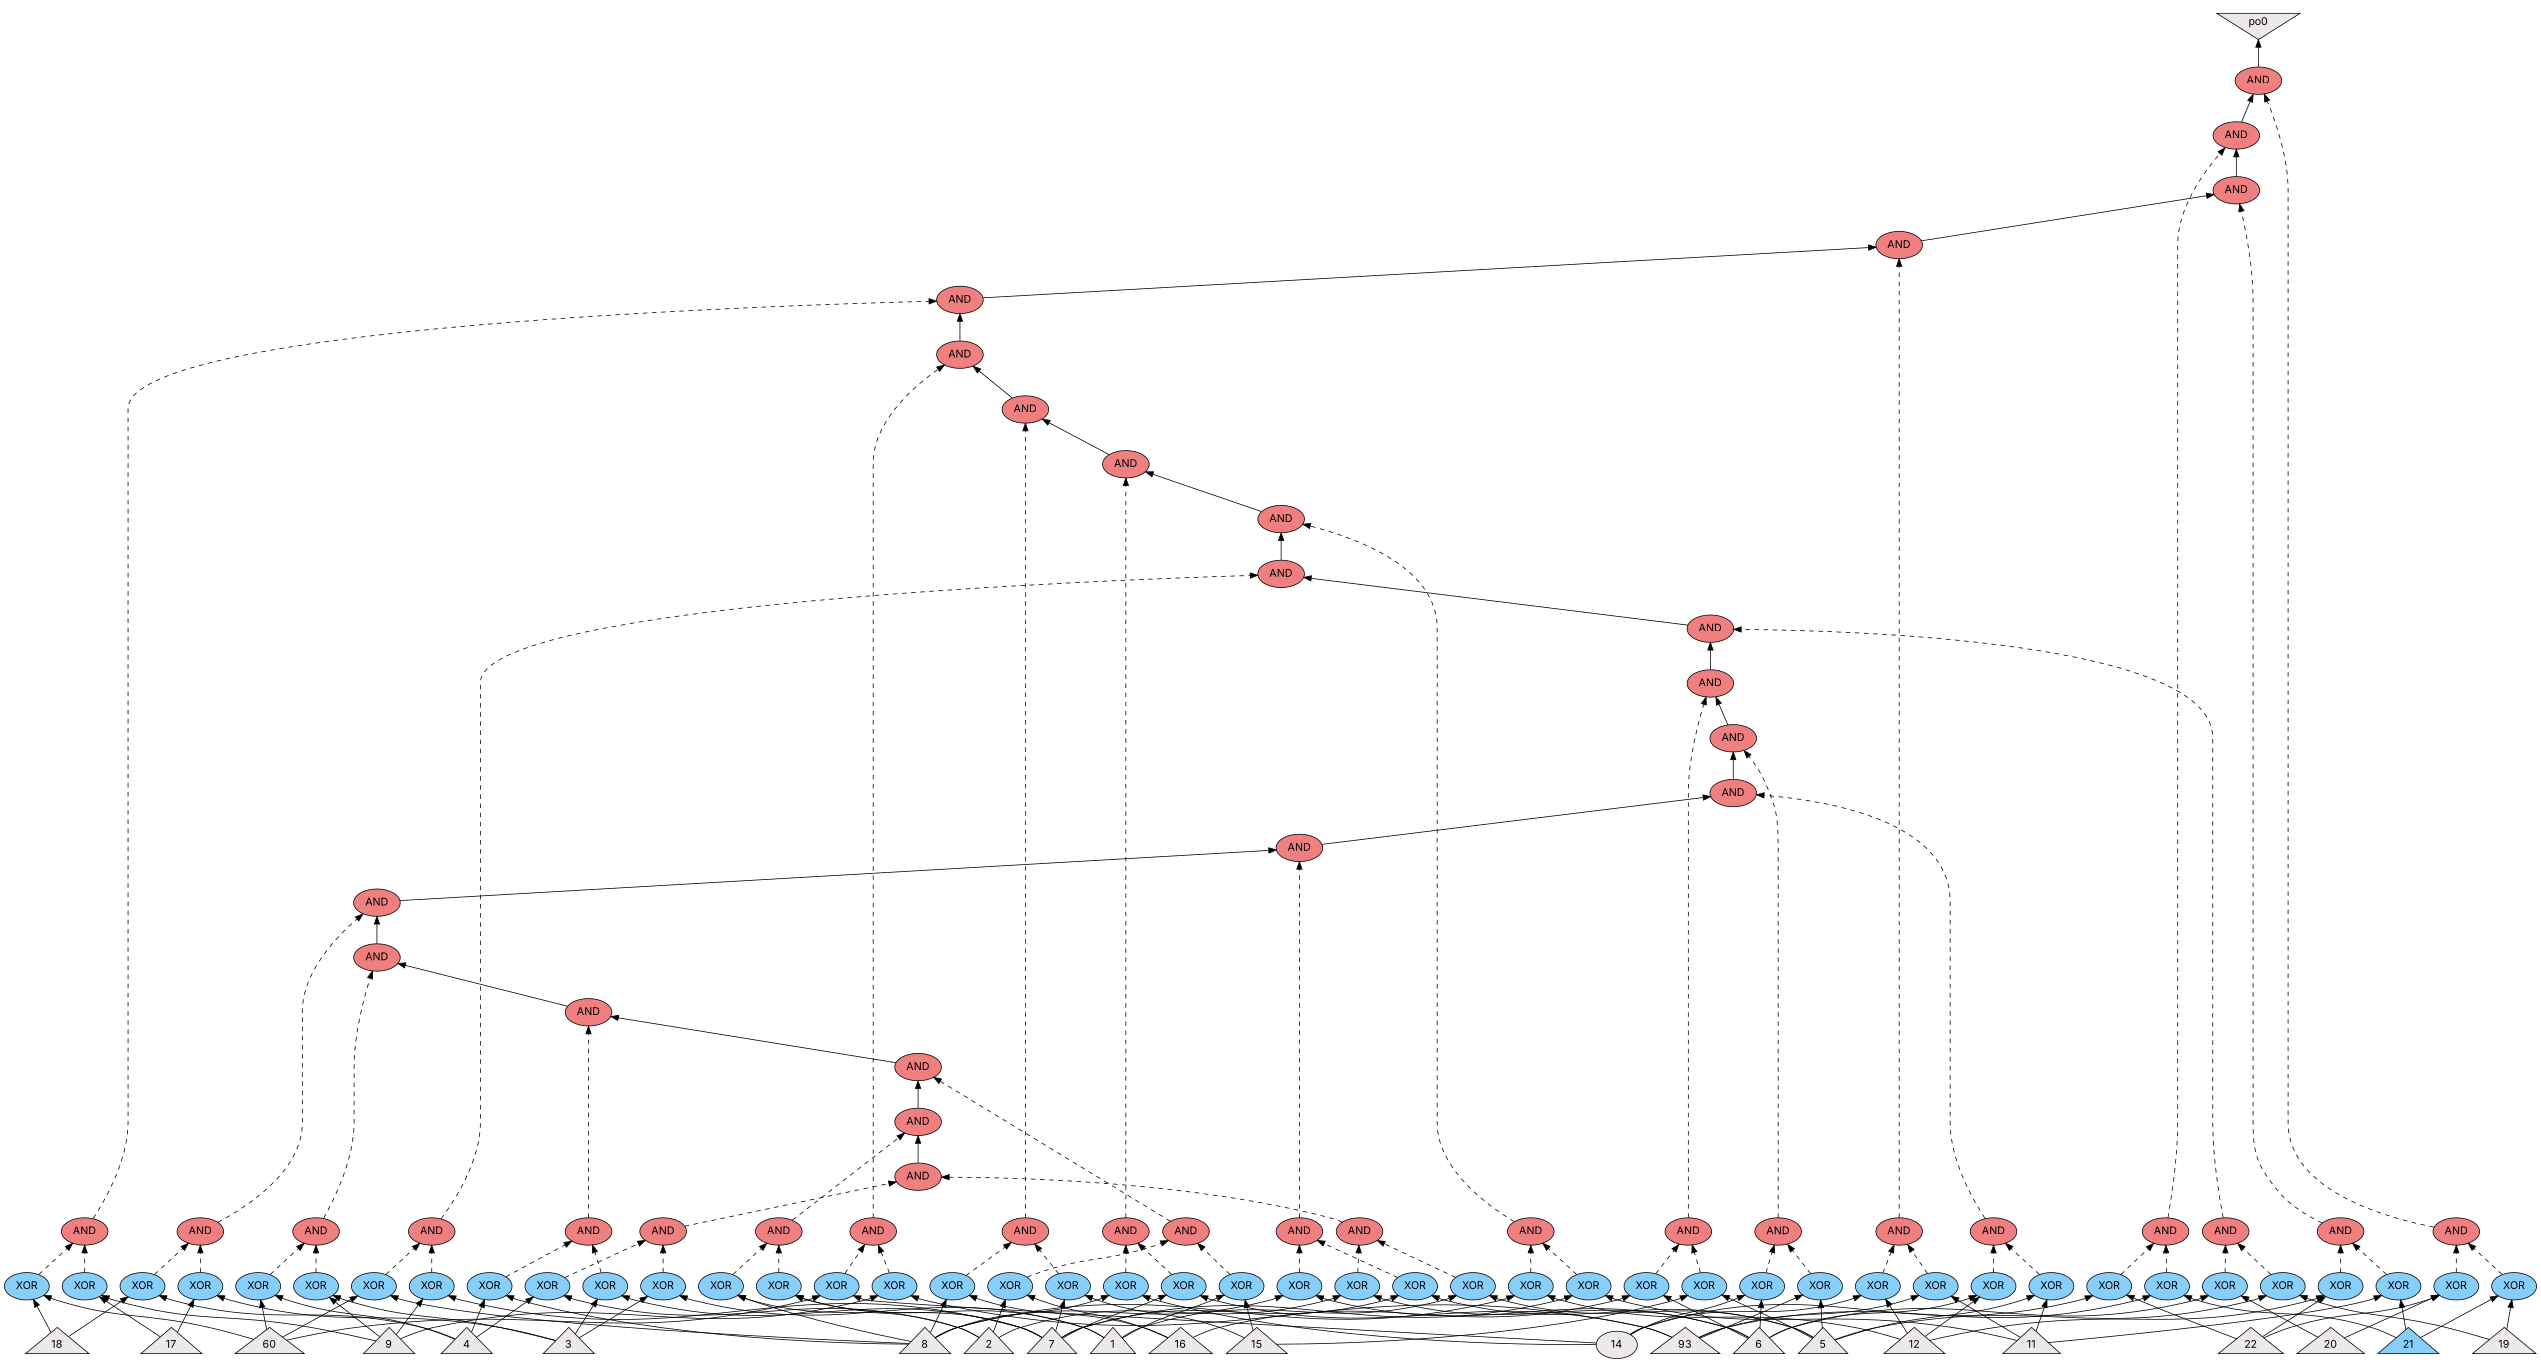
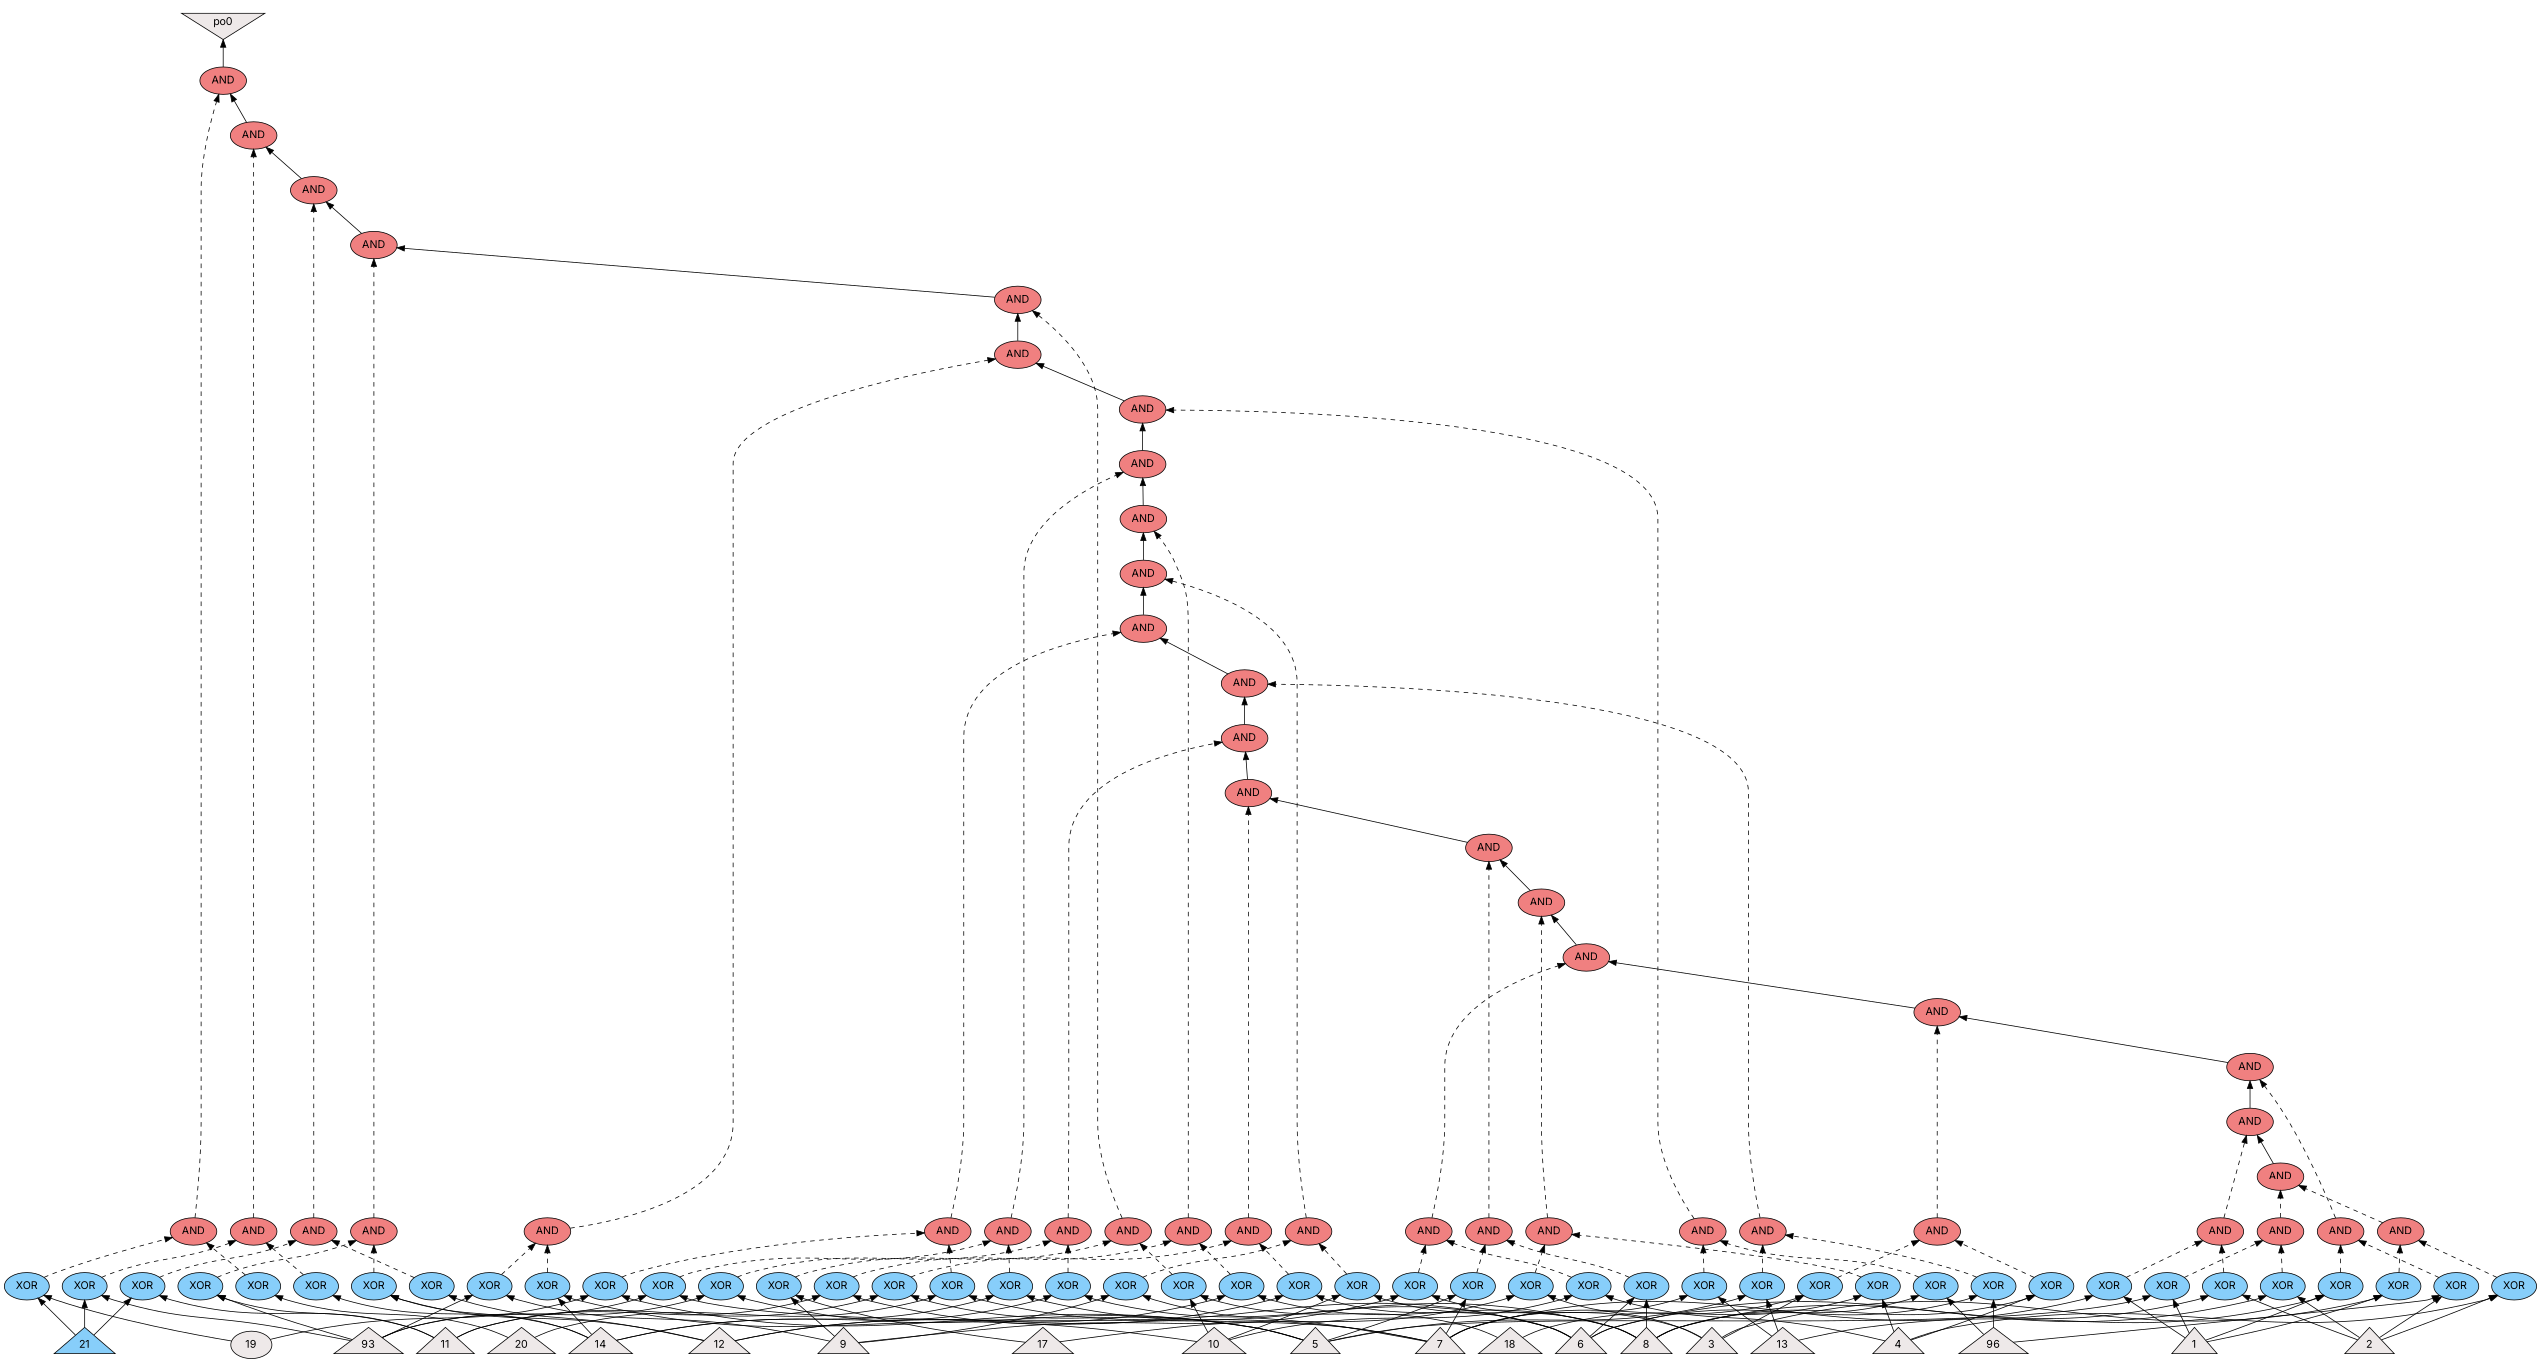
node "60": label "60" -> "10"
node "16": label "16" -> "96"
node "15": label "15" -> "13"
node "14": shape ellipse -> triangle
node "22": removed
node "19": shape triangle -> ellipse
